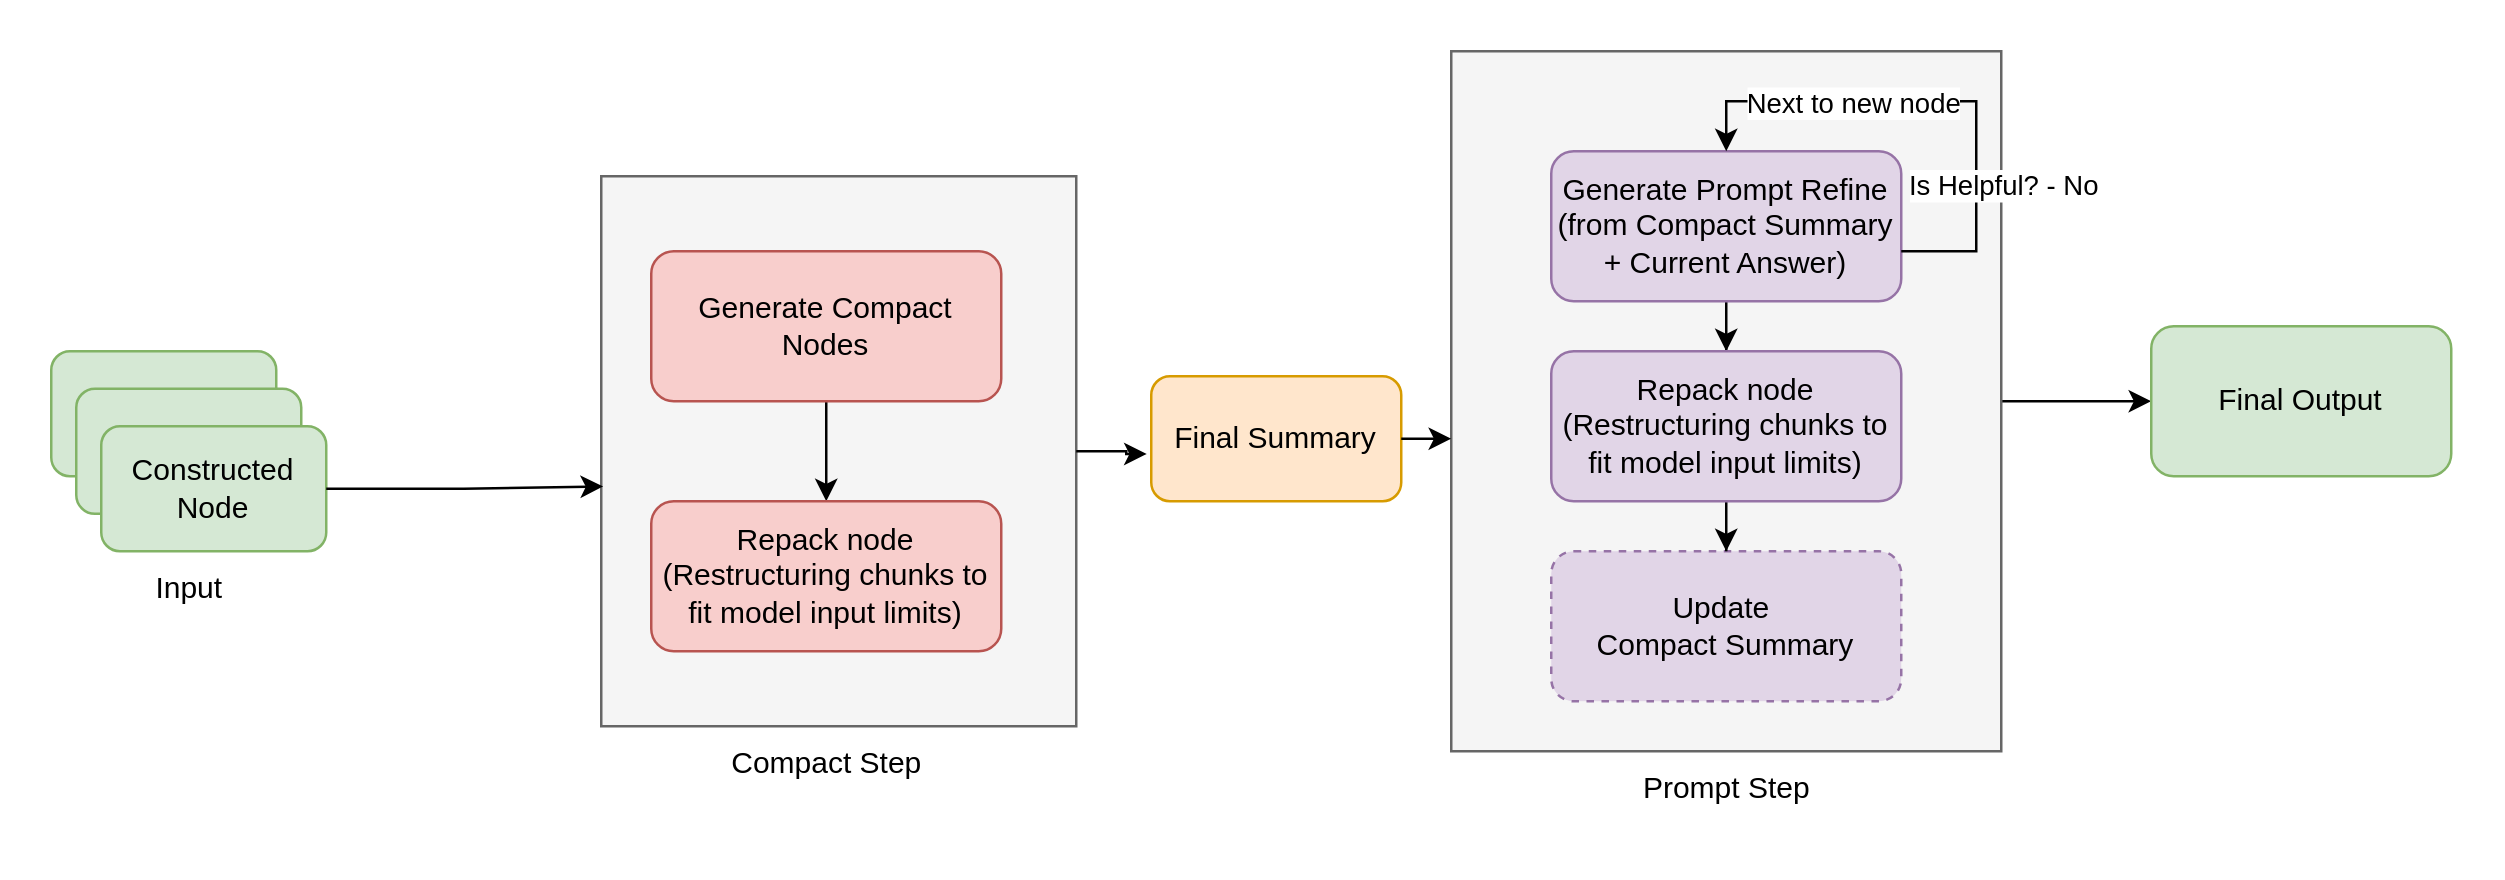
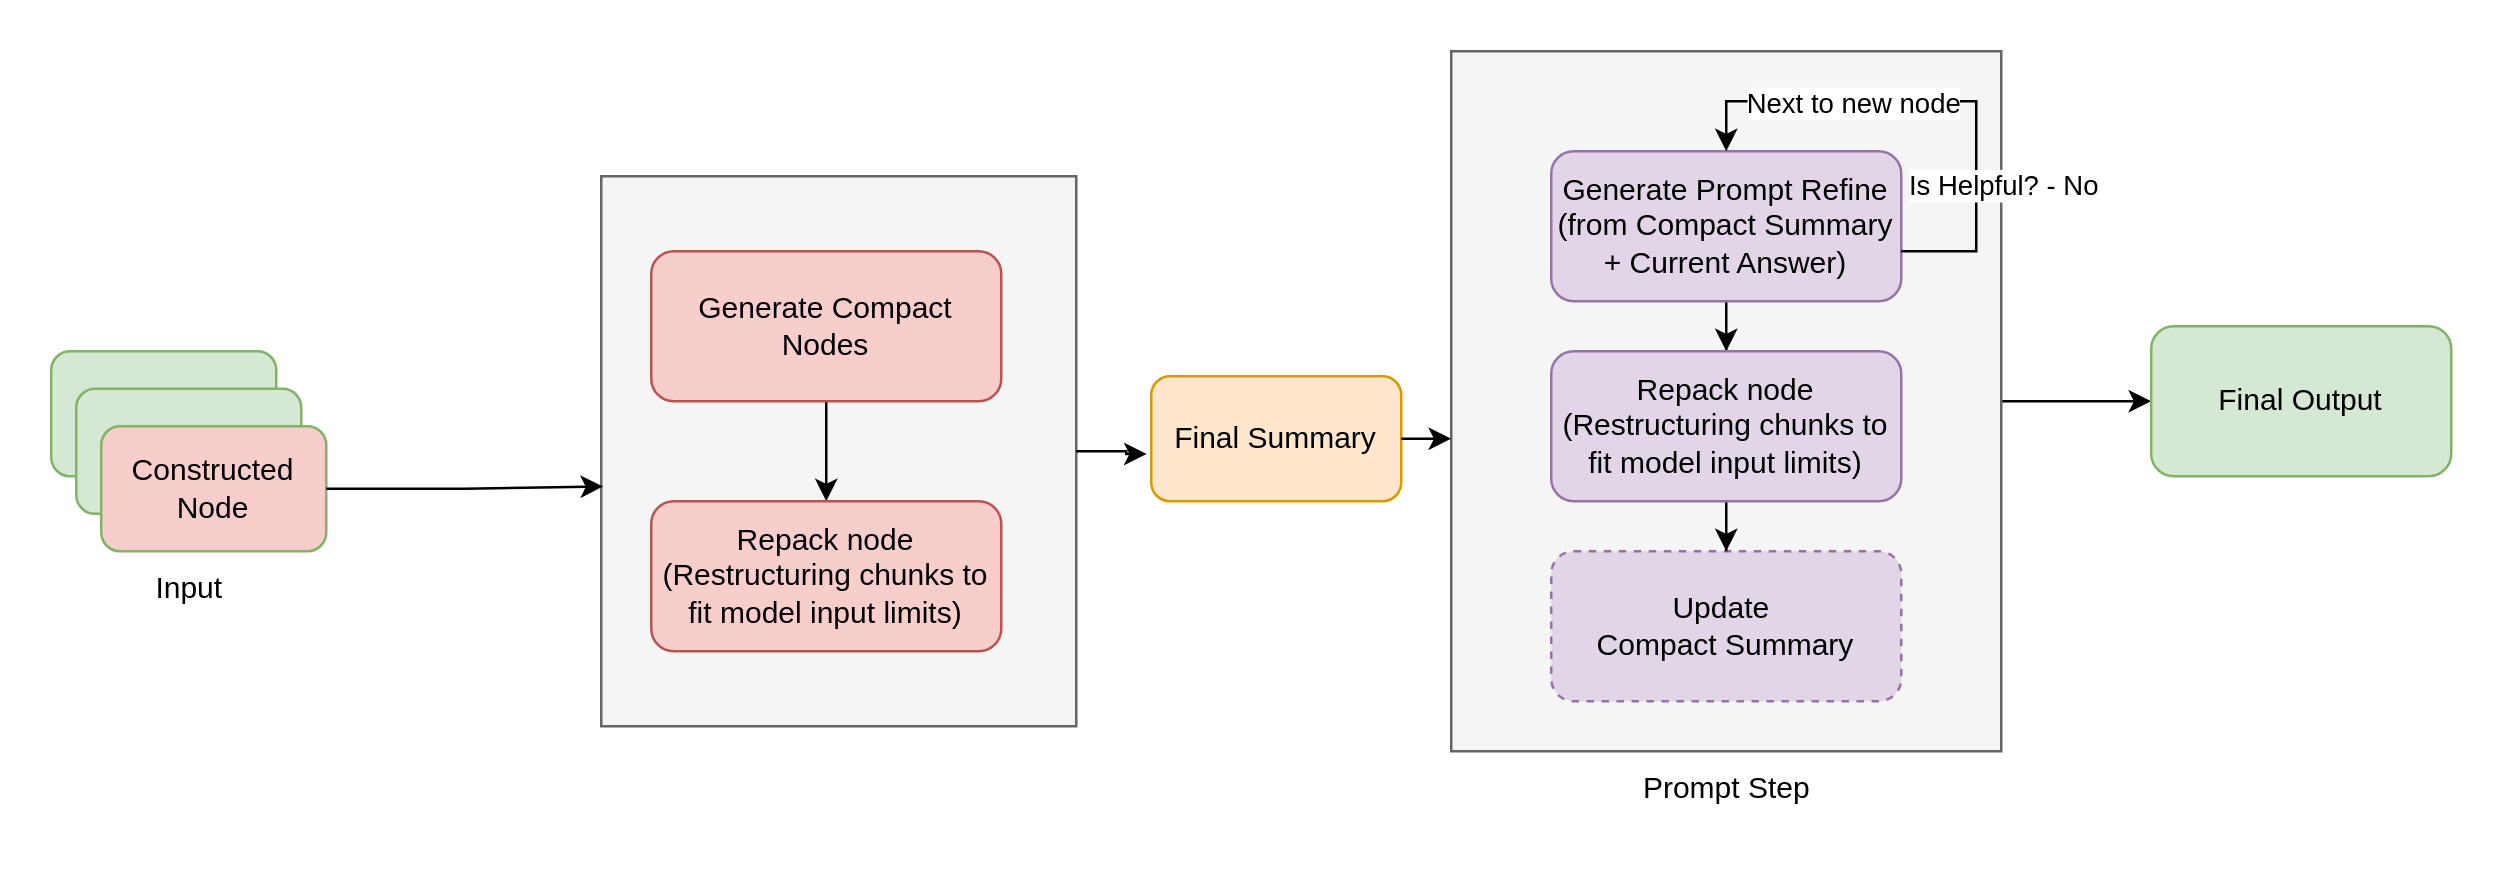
node "Constructed Node": fillcolor #d5e8d4 -> #f8cecc
node "Compact Step": removed
